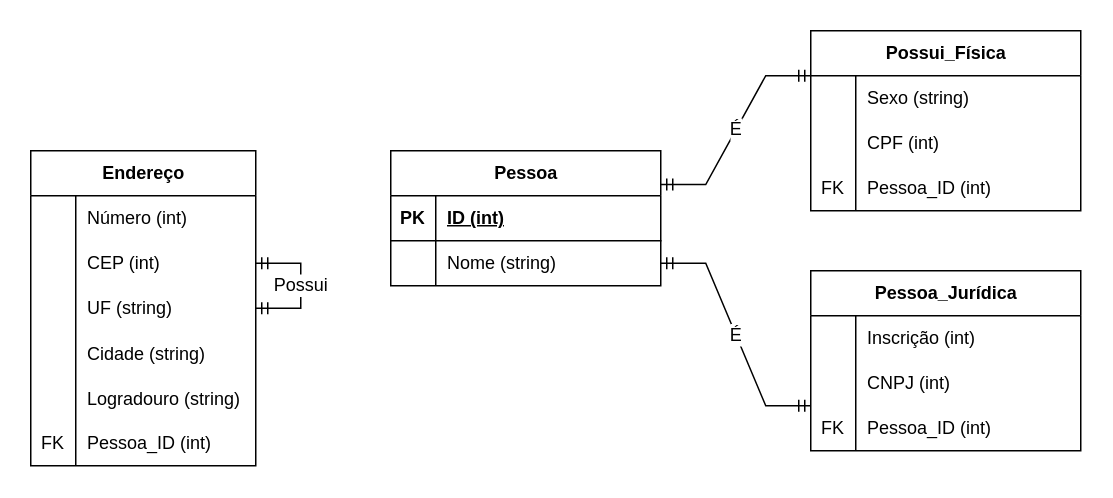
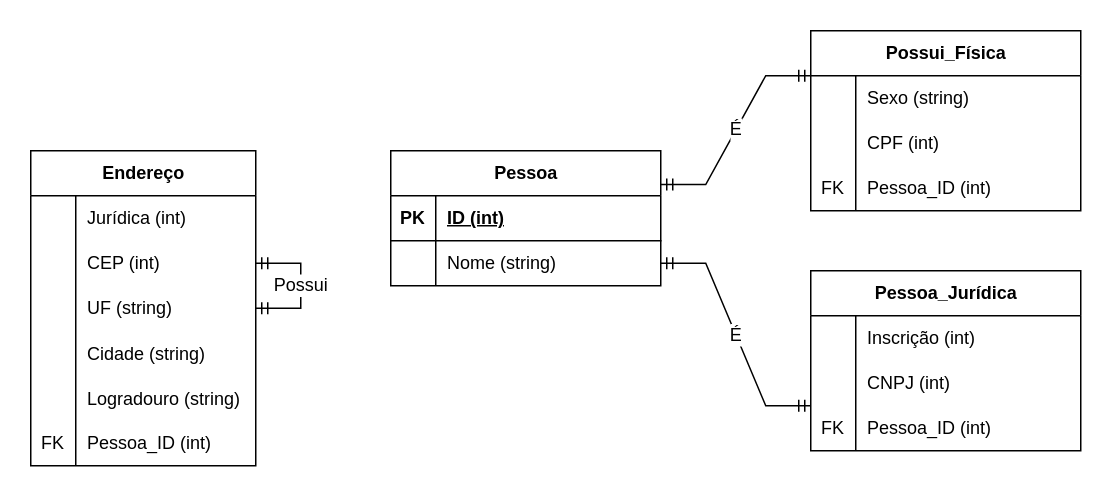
node "Número (int)": label "Número (int)" -> "Jurídica (int)"
